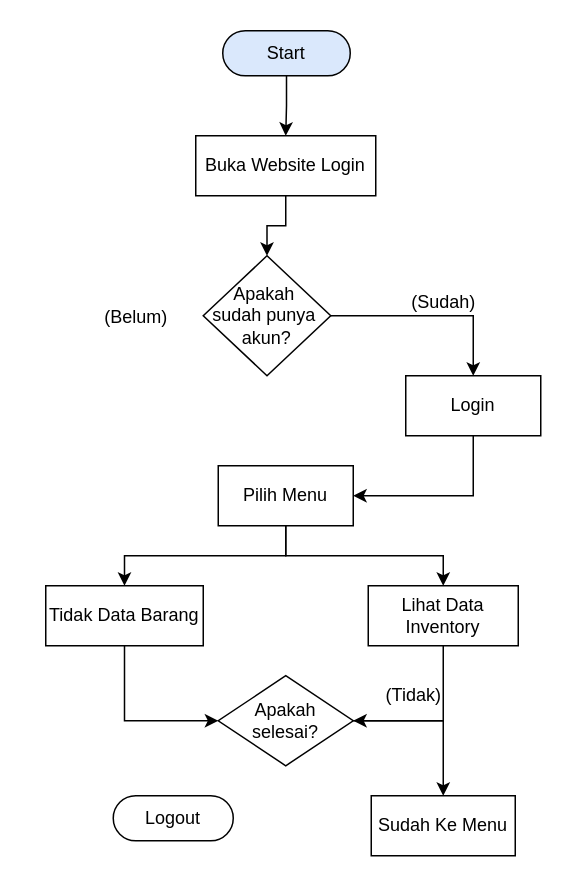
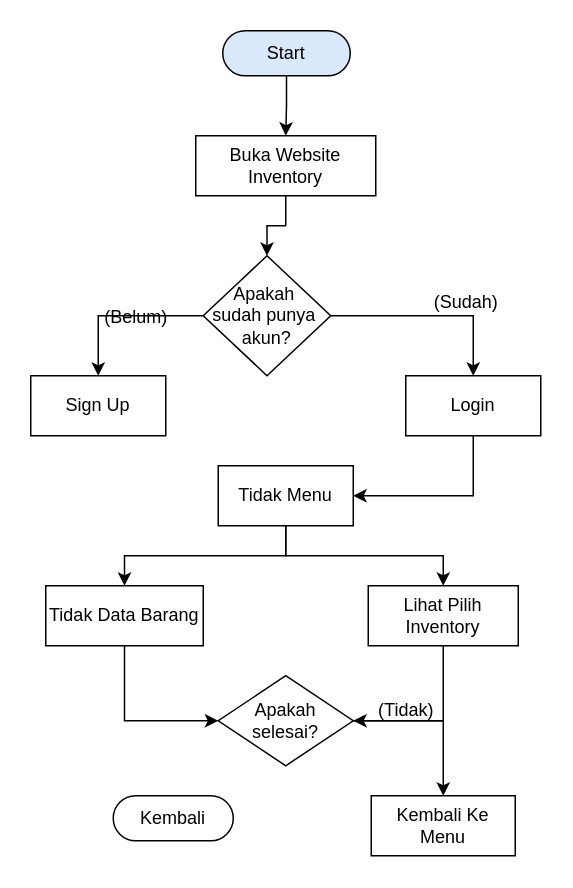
node "Buka Website Login": label "Buka Website Login" -> "Buka Website Inventory"
node "(Sudah)": moved (443, 302) -> (466, 302)
edge "Apakah sudah punya akun?" -> "Sign Up": added
node "Sign Up": added
node "Pilih Menu": label "Pilih Menu" -> "Tidak Menu"
node "Lihat Data Inventory": label "Lihat Data Inventory" -> "Lihat Pilih Inventory"
node "(Tidak)": moved (413, 695) -> (406, 710)
node "Logout": label "Logout" -> "Kembali"
node "Sudah Ke Menu": label "Sudah Ke Menu" -> "Kembali Ke Menu"
